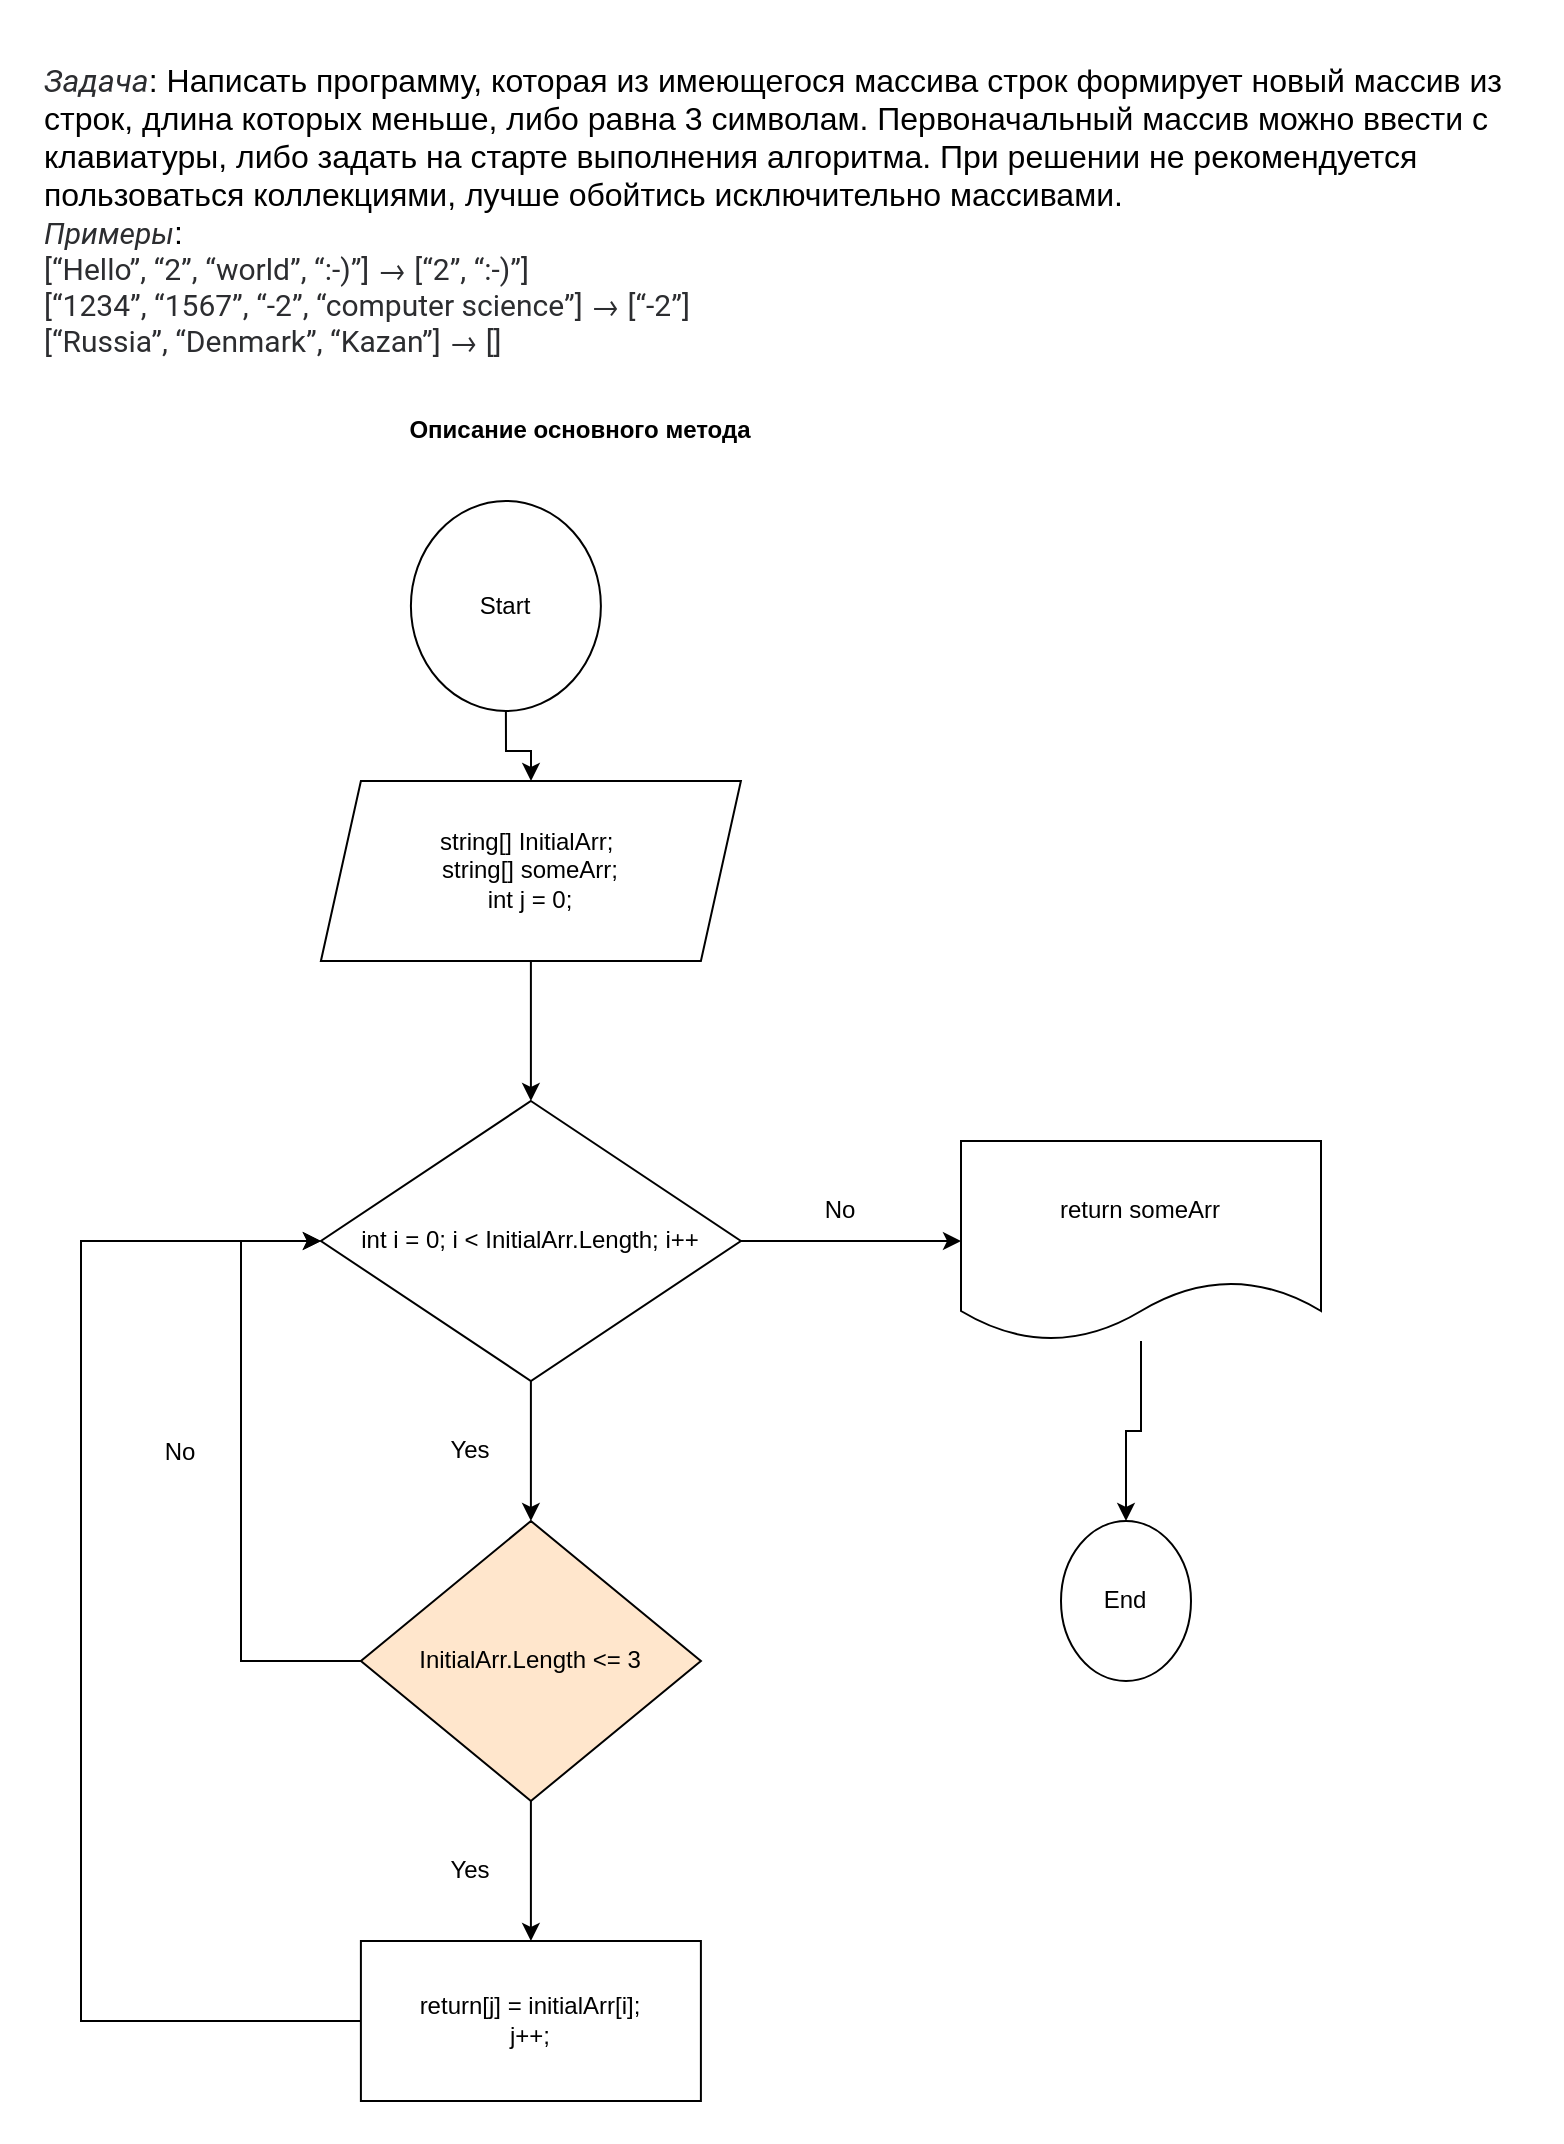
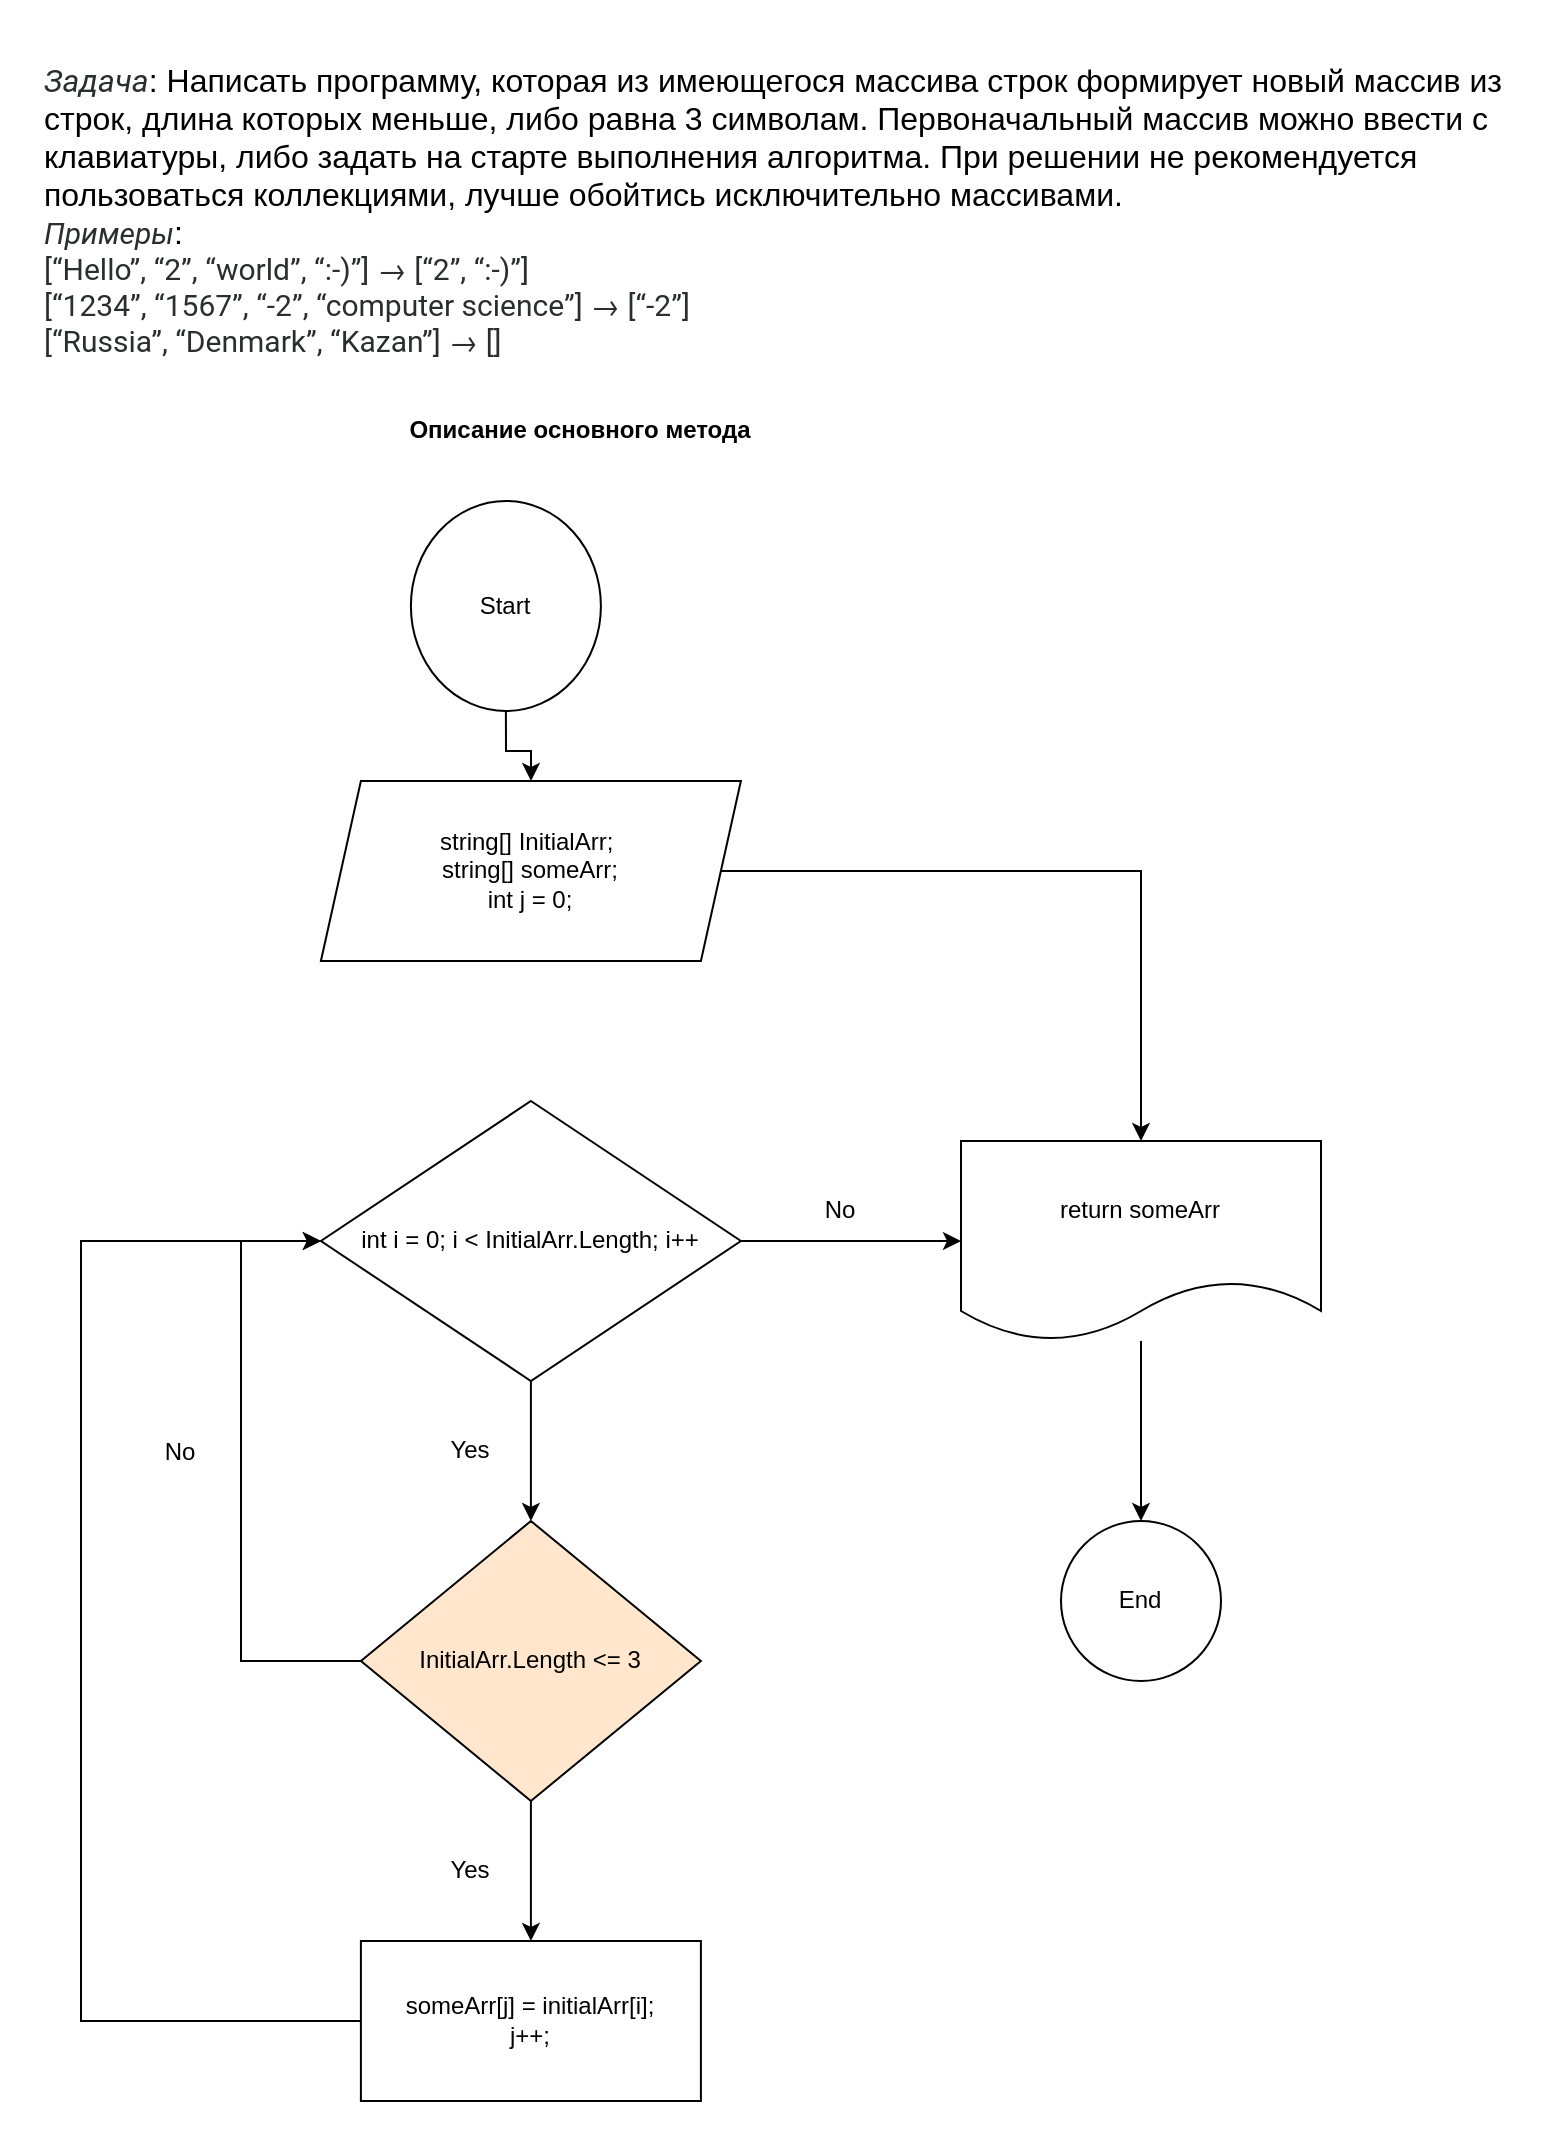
edge "string[] InitialArr; string[] someArr; int j = 0;" -> "int i = 0; i < InitialArr.Length; i++": now "string[] InitialArr; string[] someArr; int j = 0;" -> "return someArr"
node "End": size 130x160 -> 160x160
node "return[j] = initialArr[i]; j++;": label "return[j] = initialArr[i]; j++;" -> "someArr[j] = initialArr[i]; j++;"
